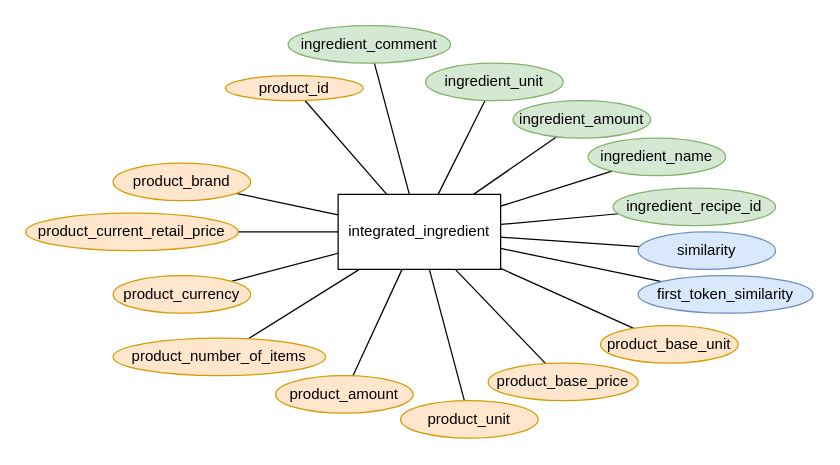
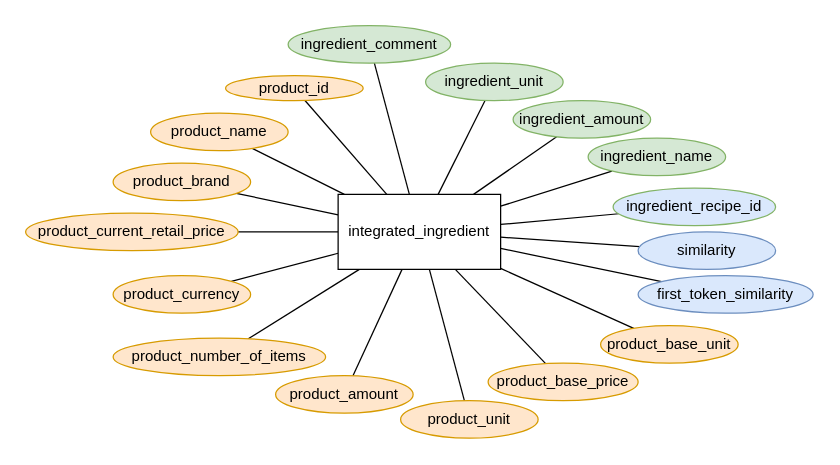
node "product_name": added
edge "product_name" -- "integrated_ingredient": added
node "ingredient_recipe_id": fillcolor #d5e8d4 -> #dae8fc
